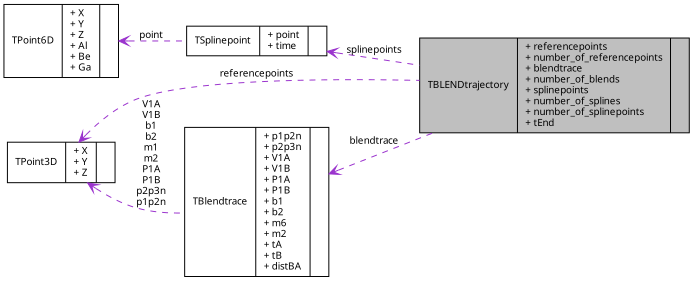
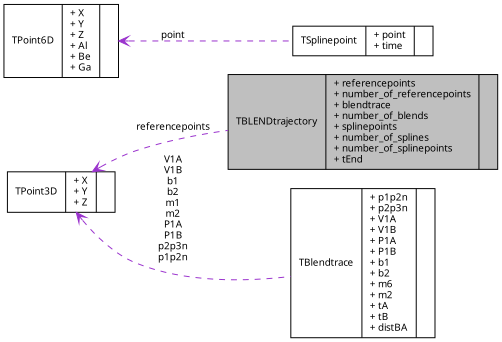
edge "TBLENDtrajectory" -> "TSplinepoint": removed, label "splinepoints"
edge "TBLENDtrajectory" -> "TBlendtrace": removed, label "blendtrace"
